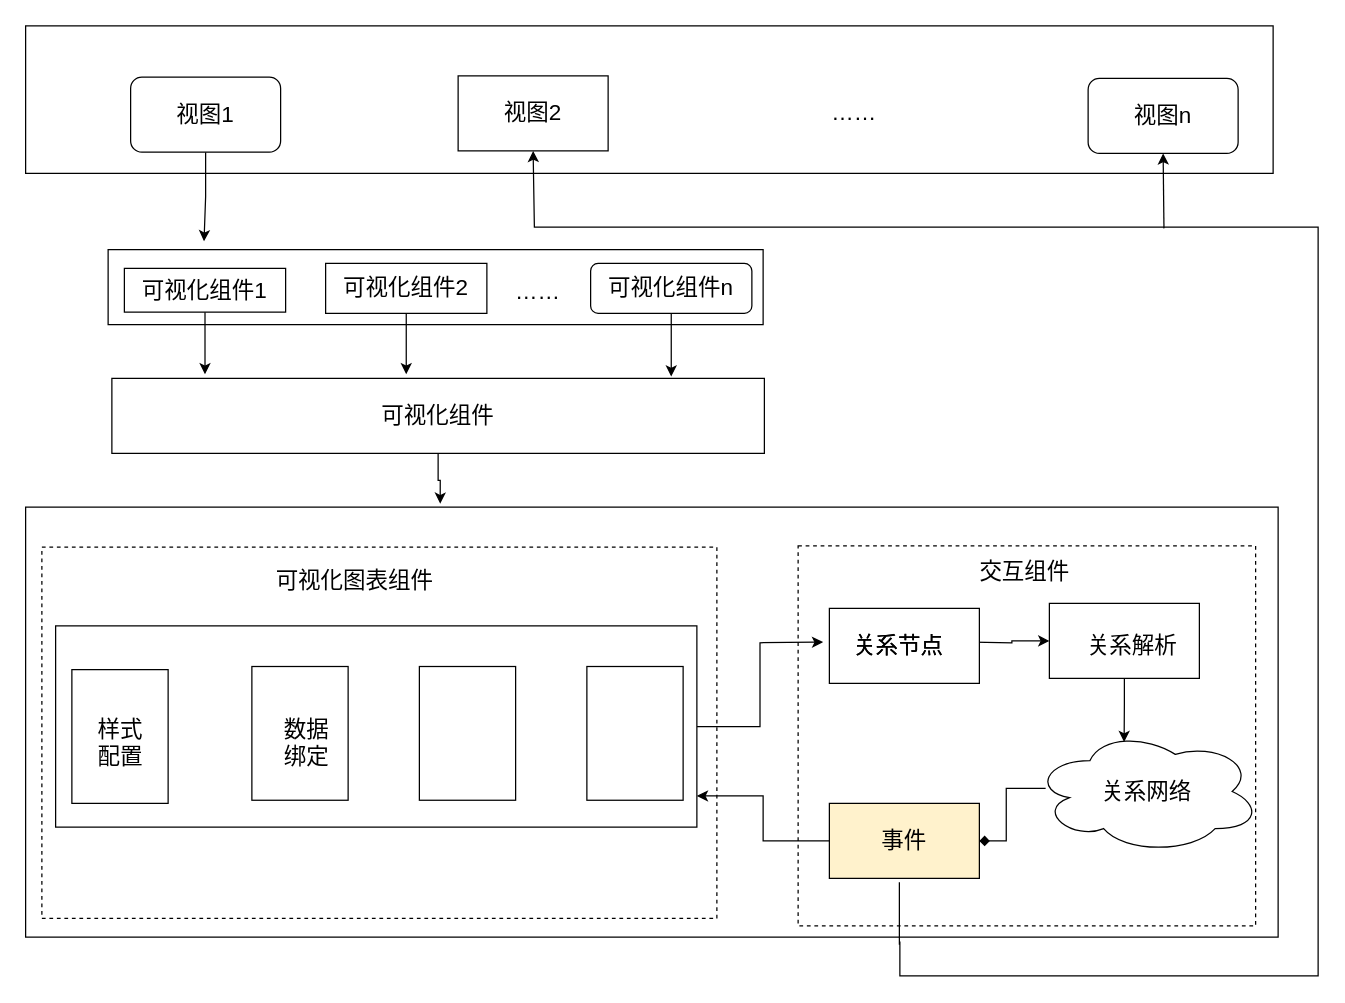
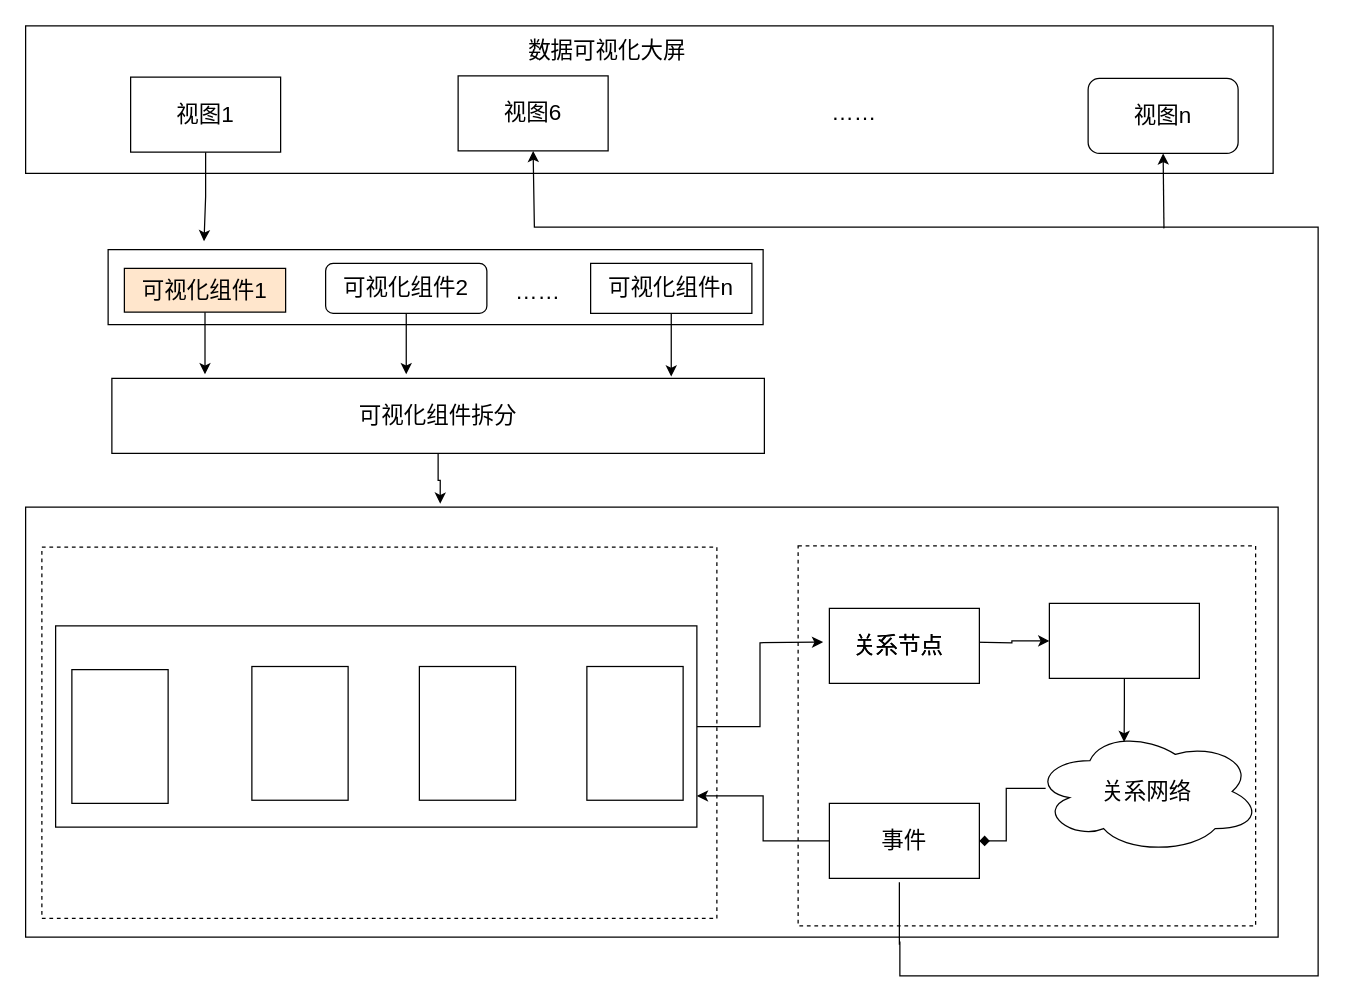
node "数据可视化大屏": added
node "视图2": label "视图2" -> "视图6"
node "视图1": shape rounded rectangle -> rectangle
node "可视化组件2": shape rectangle -> rounded rectangle
node "可视化组件n": shape rounded rectangle -> rectangle
node "可视化组件1": fillcolor #ffffff -> #ffe6cc
node "可视化组件": label "可视化组件" -> "可视化组件拆分"
node "交互组件": removed
node "可视化图表组件": removed
node "关系解析": removed
node "样式 配置": removed
node "数据 绑定": removed
node "事件": fillcolor #fff2cc -> #ffffff
